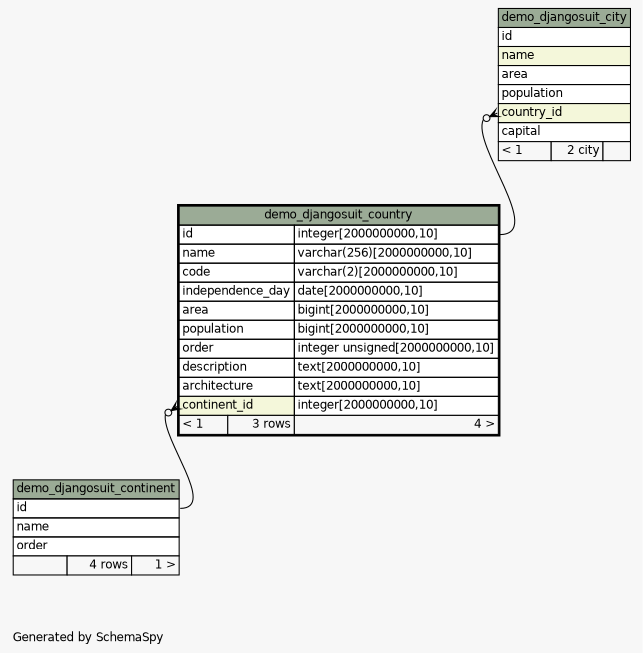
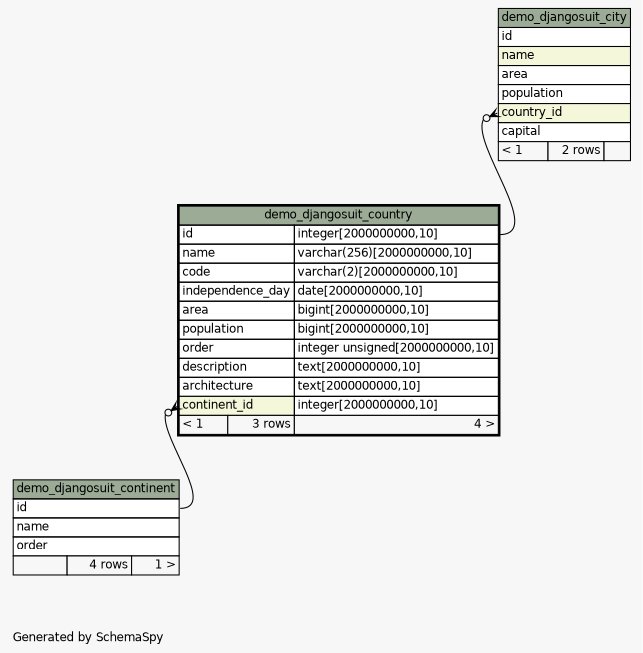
node "demo_djangosuit_city": text "2 city" -> "2 rows"
